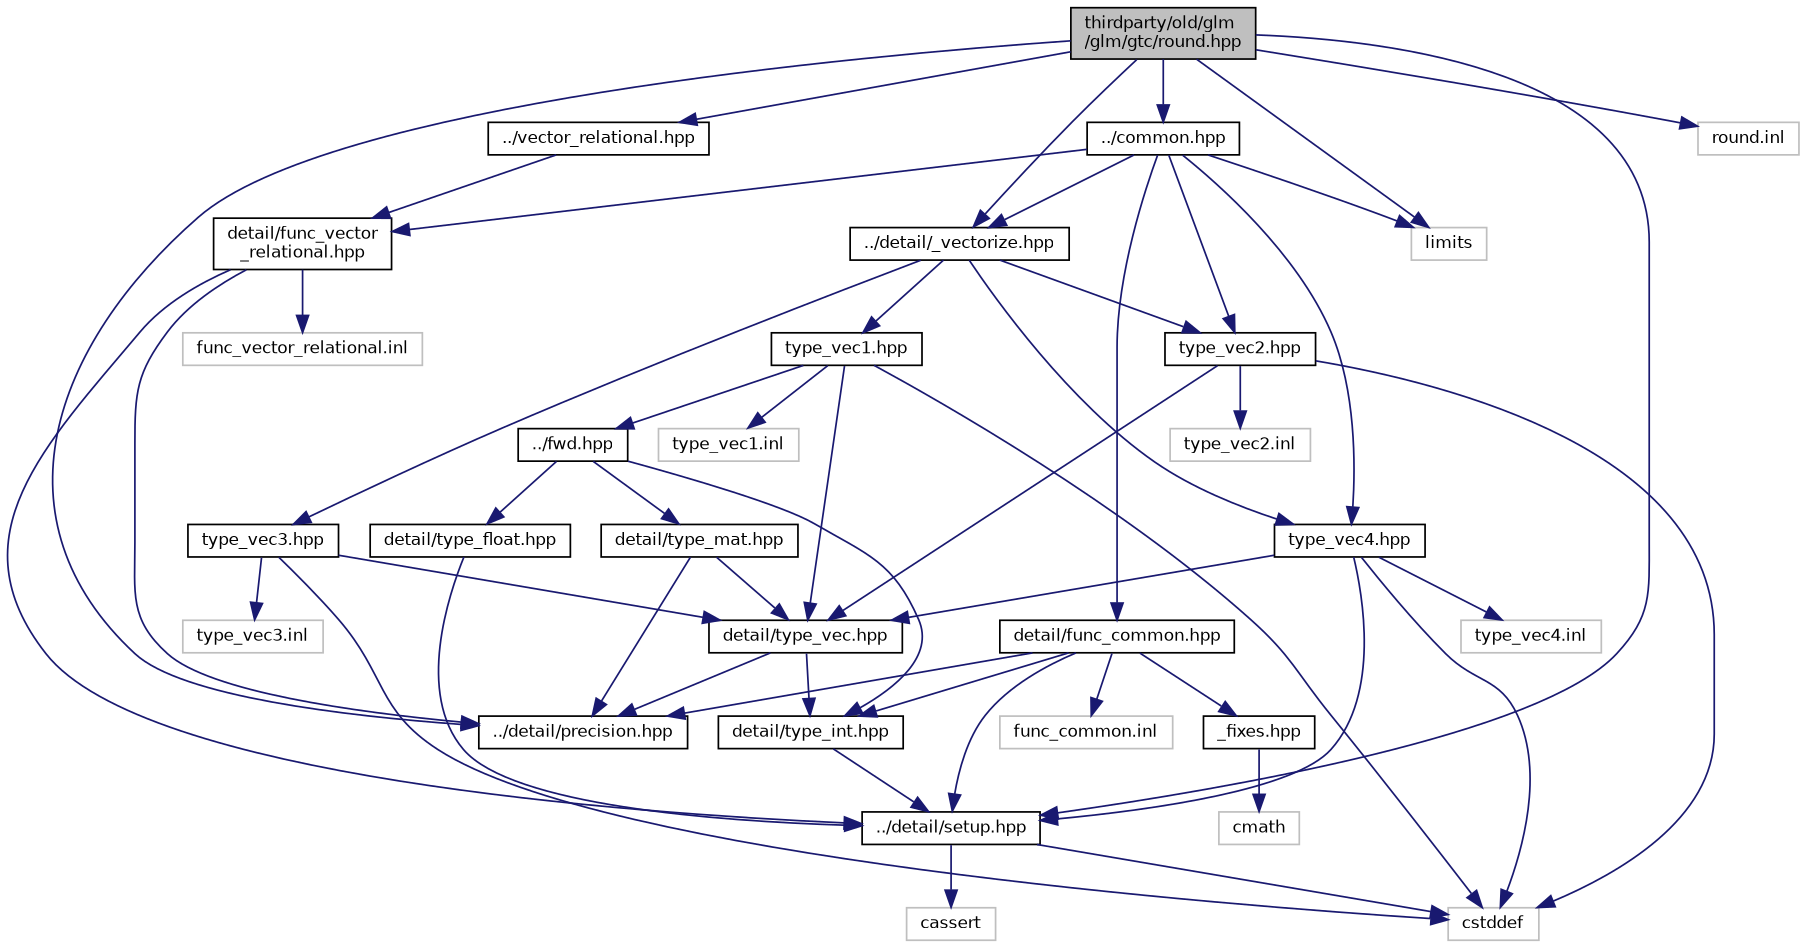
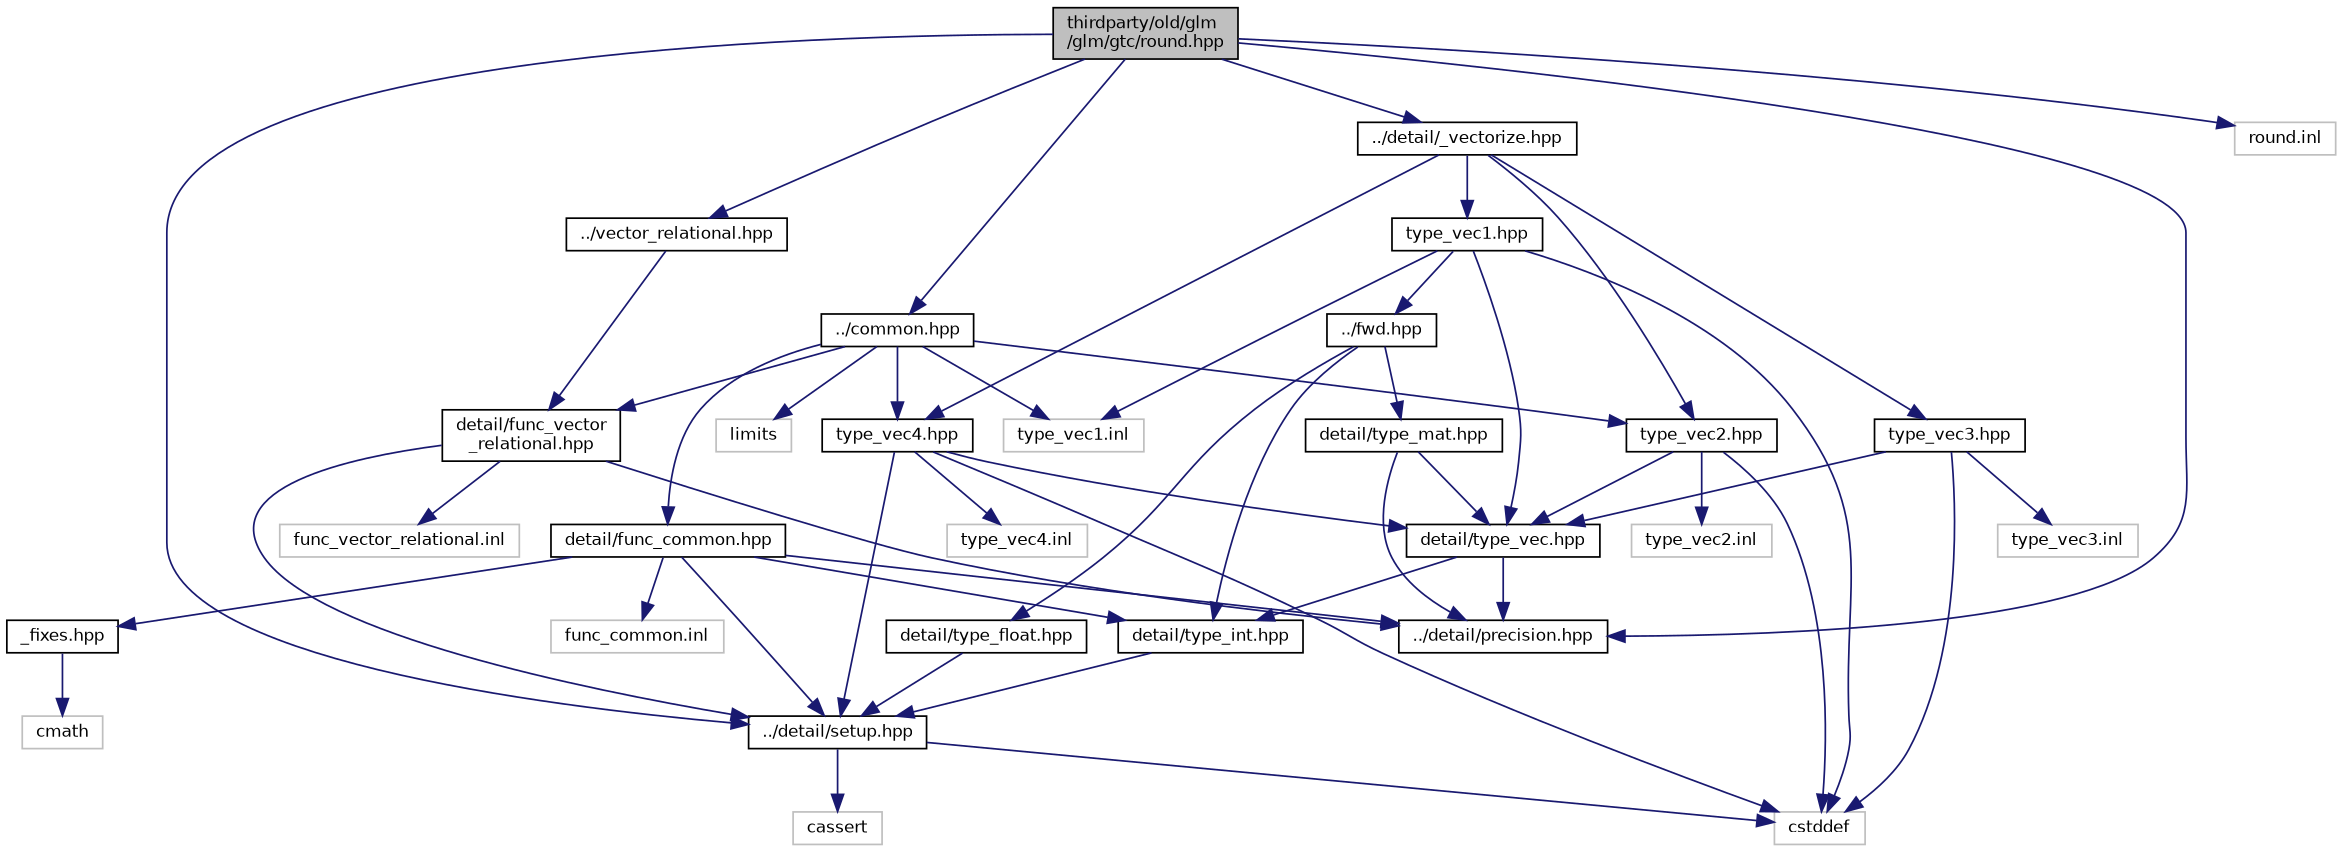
edge "thirdparty/old/glm /glm/gtc/round.hpp" -> "limits": removed
edge "../common.hpp" -> "../detail/_vectorize.hpp": now "../common.hpp" -> "type_vec1.inl"
